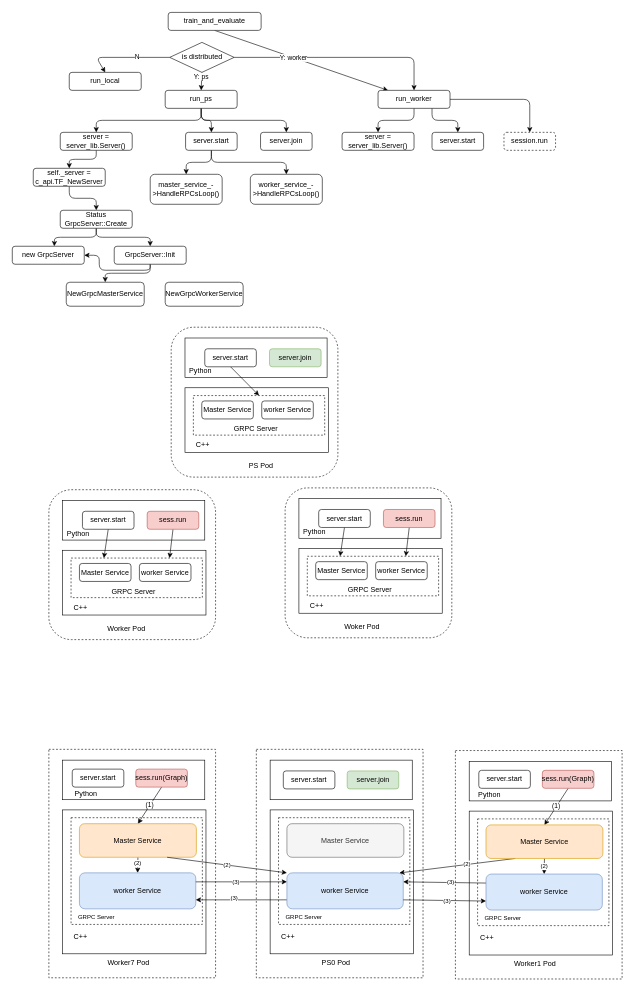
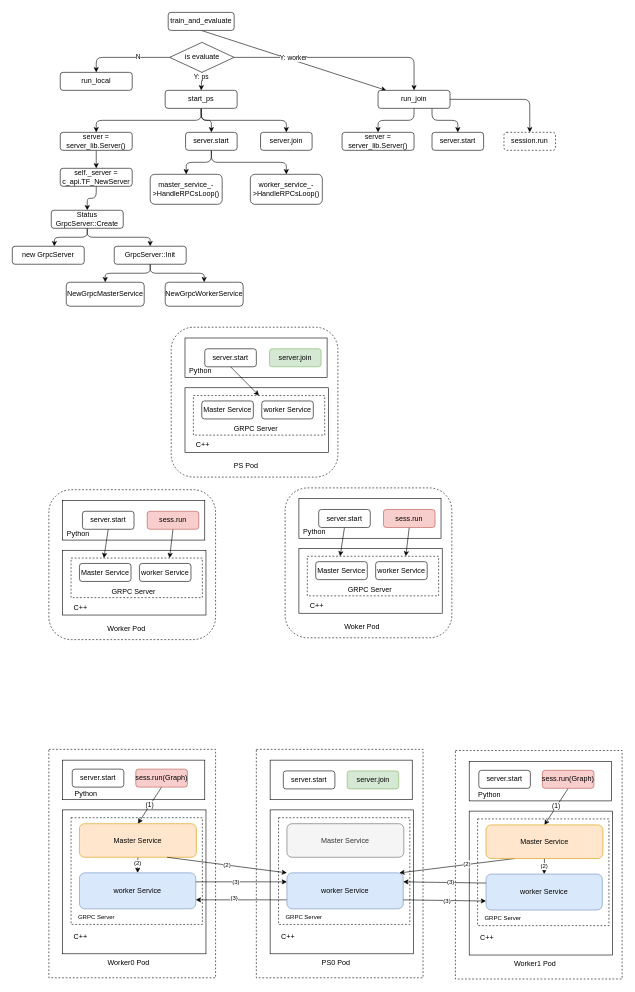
node "train_and_evaluate": size 93x18 -> 66x18
node "is distributed": label "is distributed" -> "is evaluate"
node "run_local": moved (105, 81) -> (96, 81)
node "run_ps": label "run_ps" -> "start_ps"
node "run_worker": label "run_worker" -> "run_join"
node "self._server = c_api.TF_NewServer": moved (69, 177) -> (96, 177)
node "Status GrpcServer::Create": moved (96, 219) -> (87, 219)
edge "GrpcServer::Init" -> "new GrpcServer": now "GrpcServer::Init" -> "NewGrpcWorkerService"
node "PS Pod": moved (261, 467) -> (246, 467)
node "Worker7 Pod": label "Worker7 Pod" -> "Worker0 Pod"
